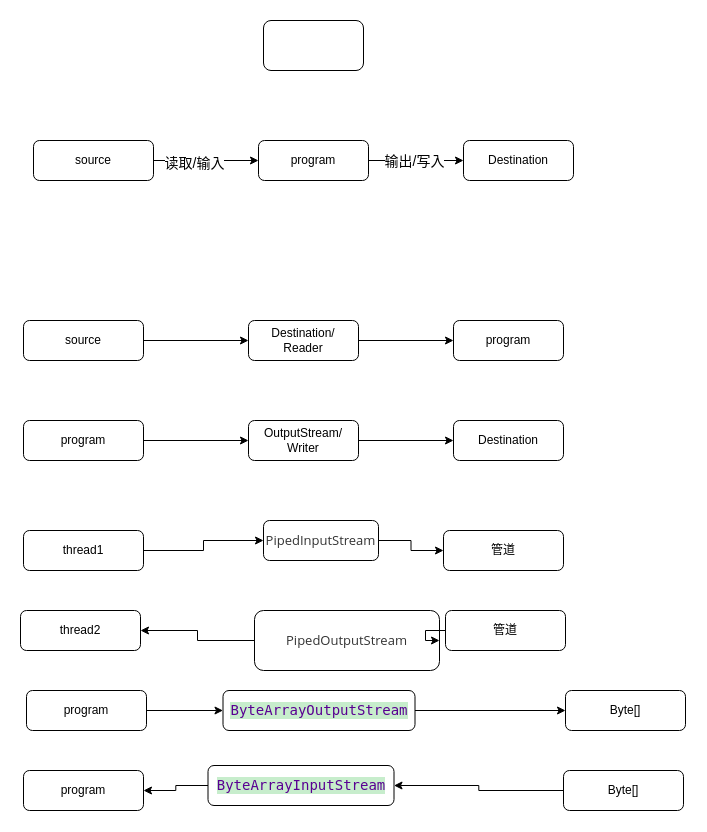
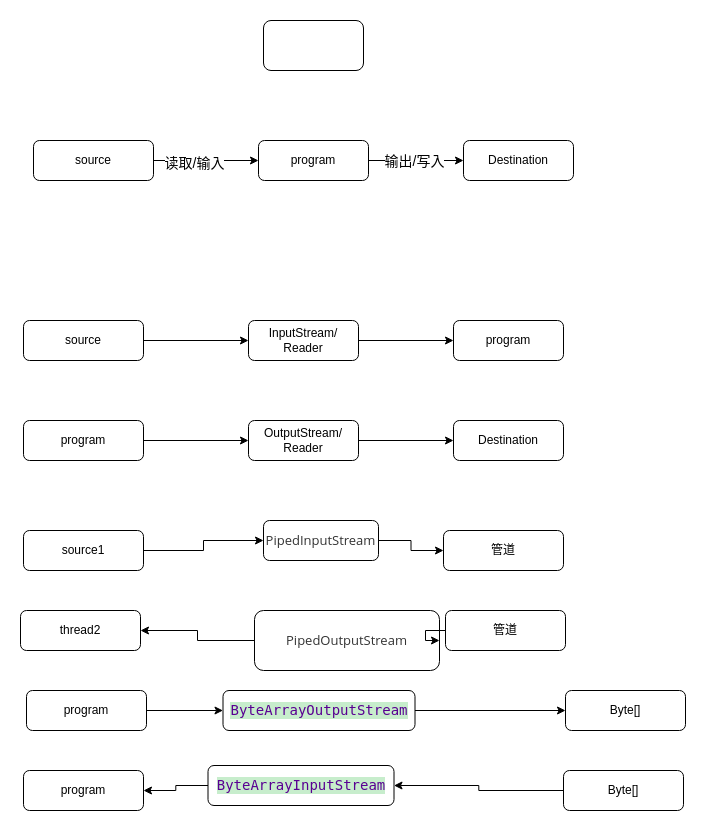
node "Destination/ Reader": label "Destination/ Reader" -> "InputStream/ Reader"
node "OutputStream/ Writer": label "OutputStream/ Writer" -> "OutputStream/ Reader"
node "thread1": label "thread1" -> "source1"
